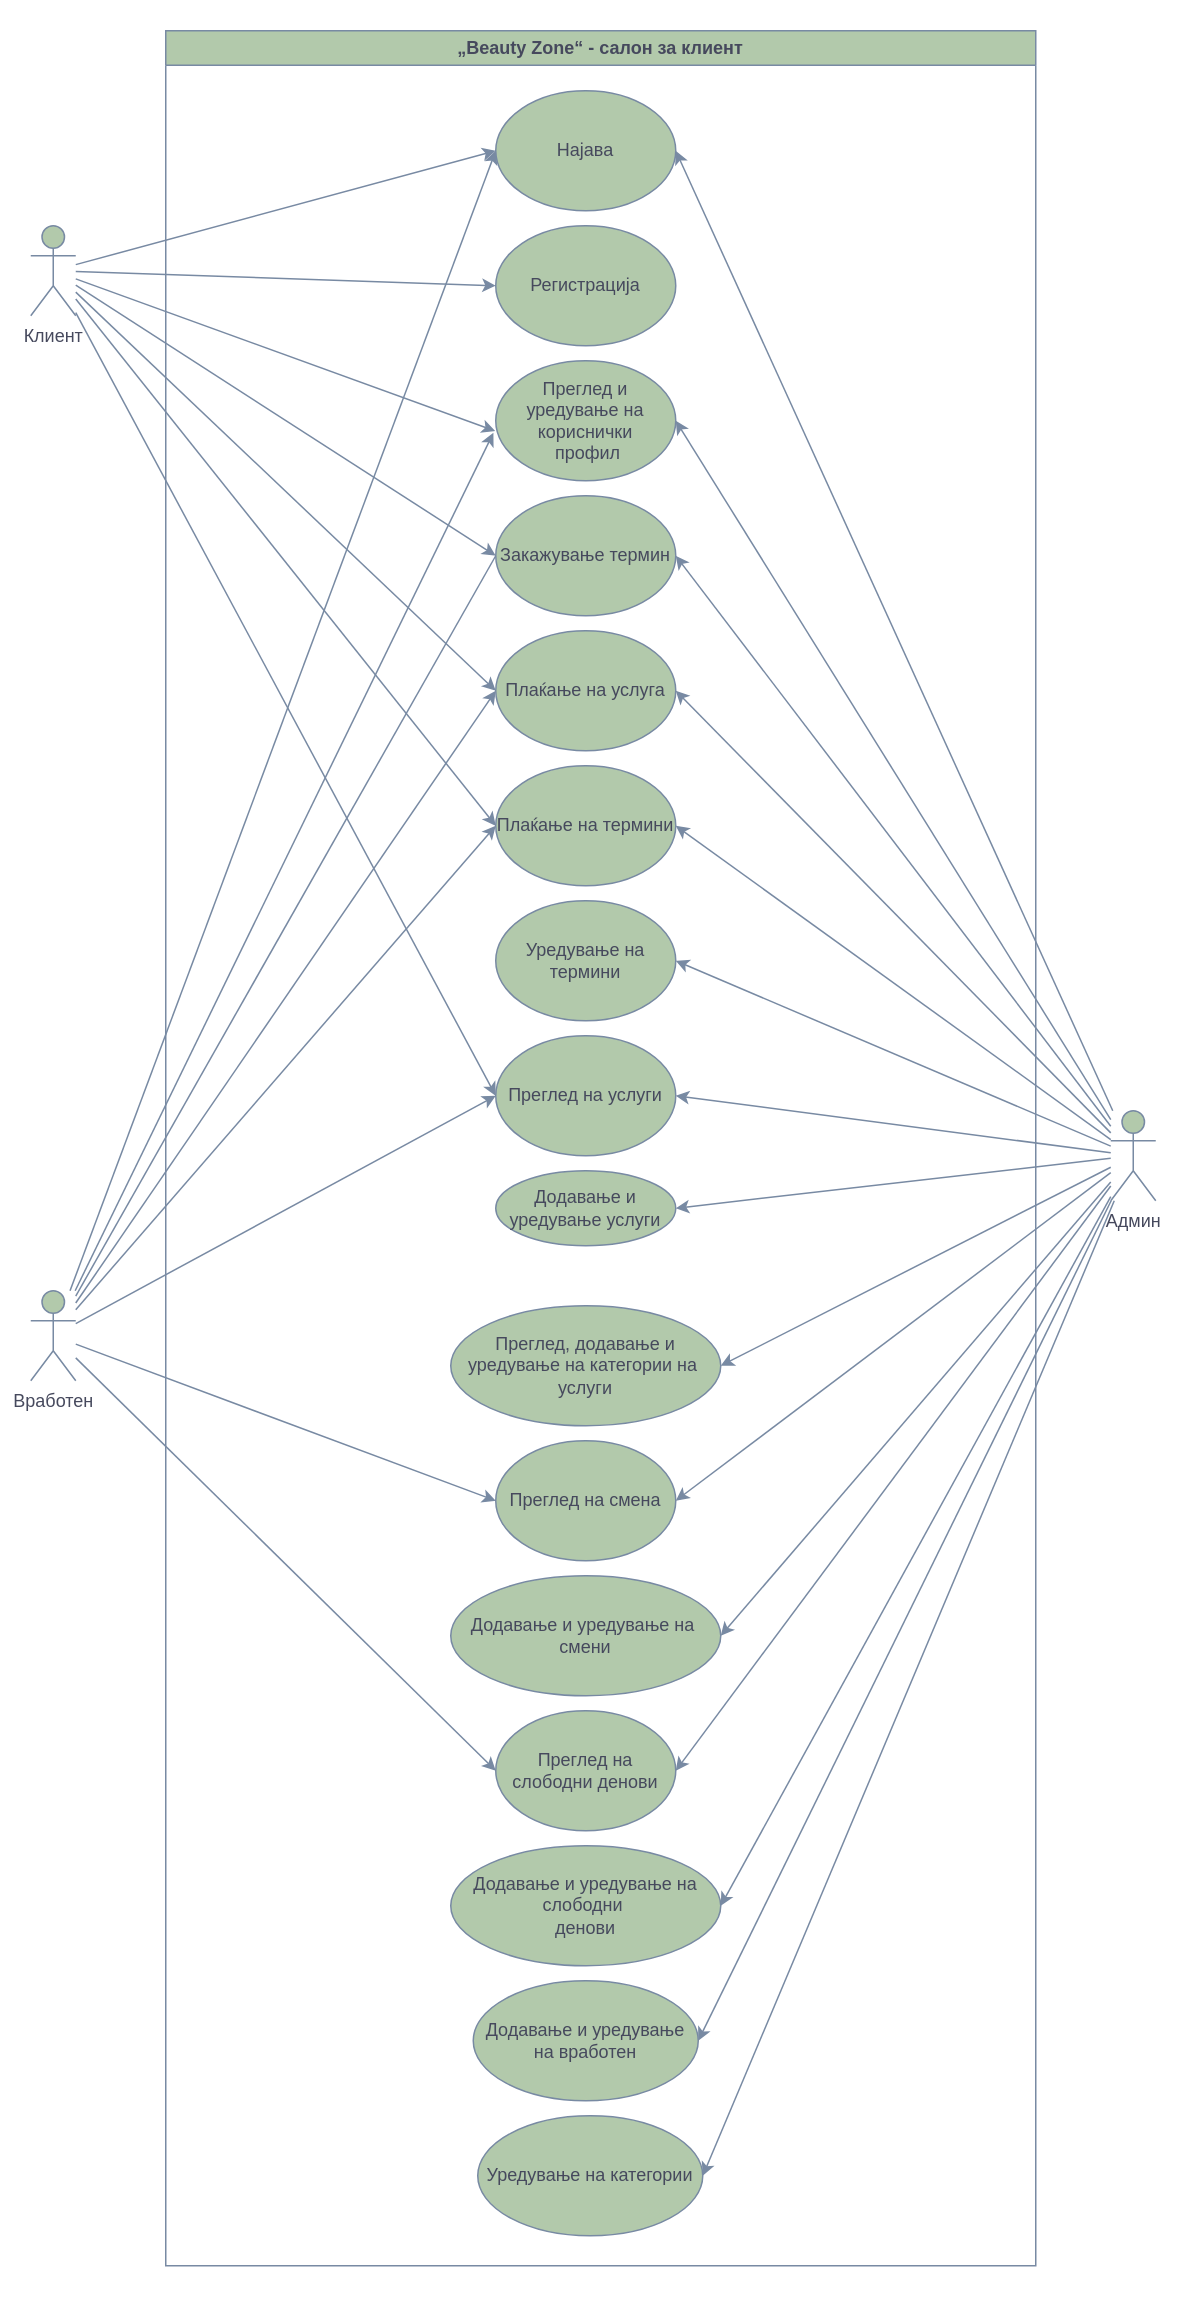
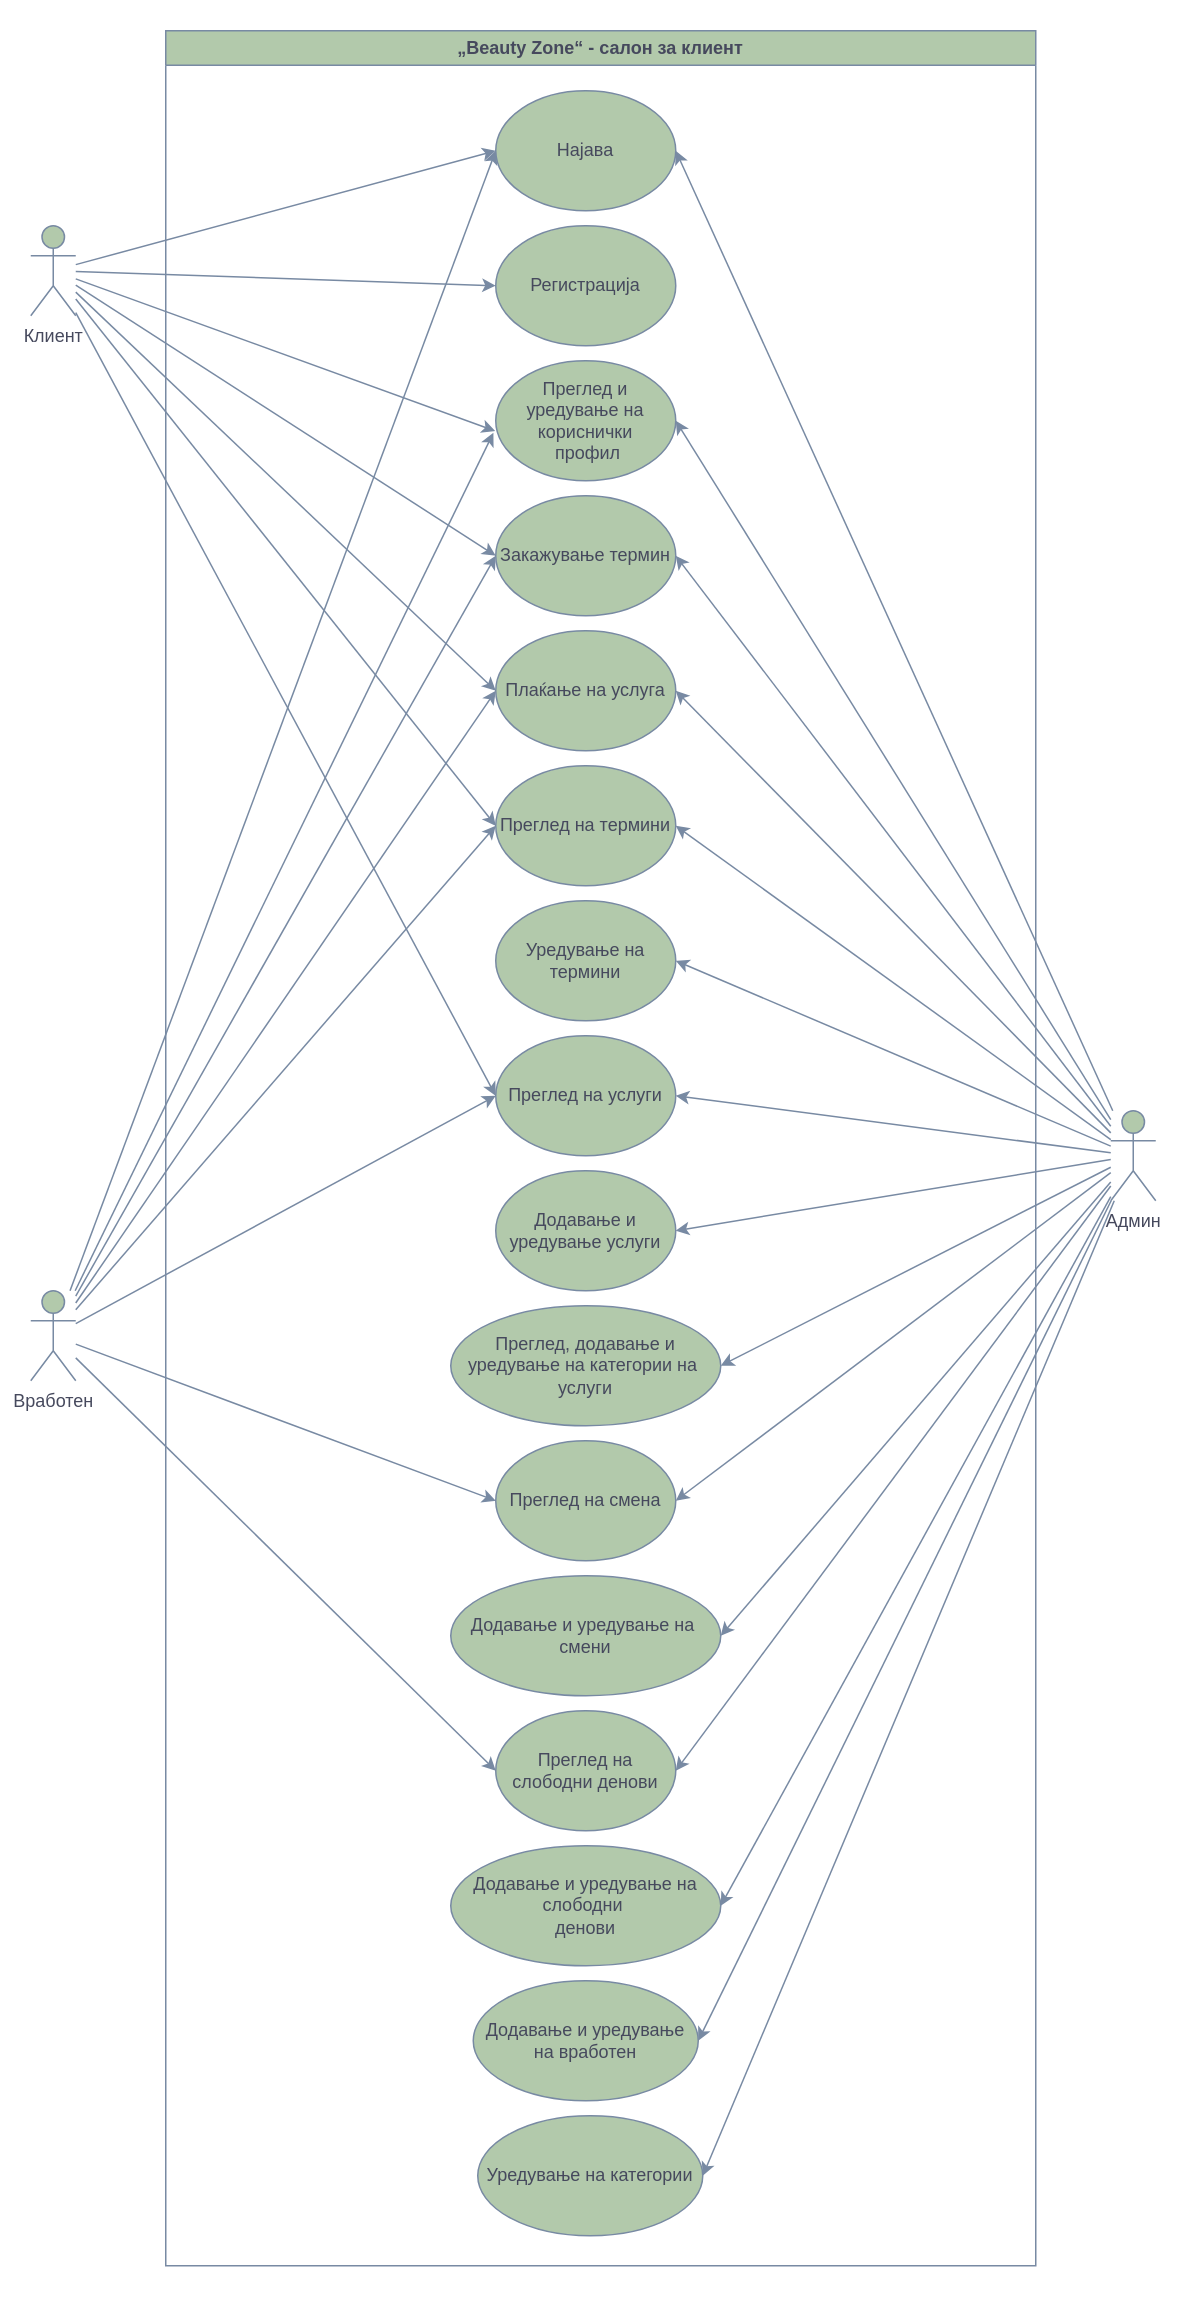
edge "Закажување термин" -- "Вработен": arrowhead none -> classic
node "Плаќање на термини": label "Плаќање на термини" -> "Преглед на термини"
node "Додавање и уредување услуги": size 180x75 -> 180x120
